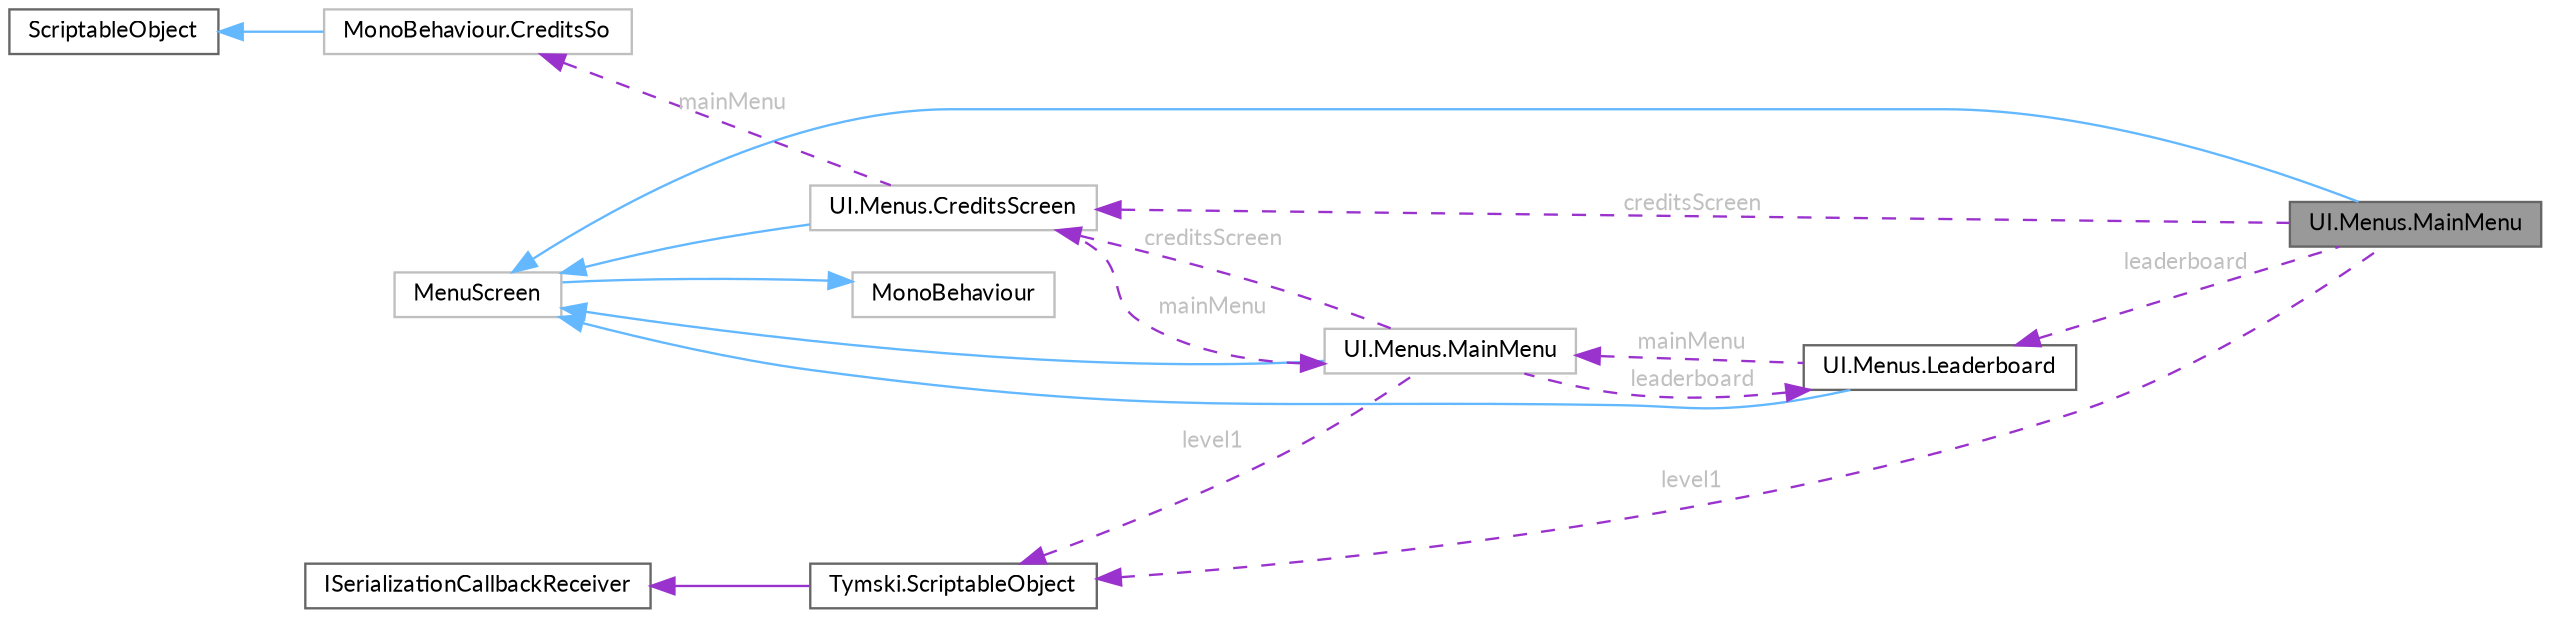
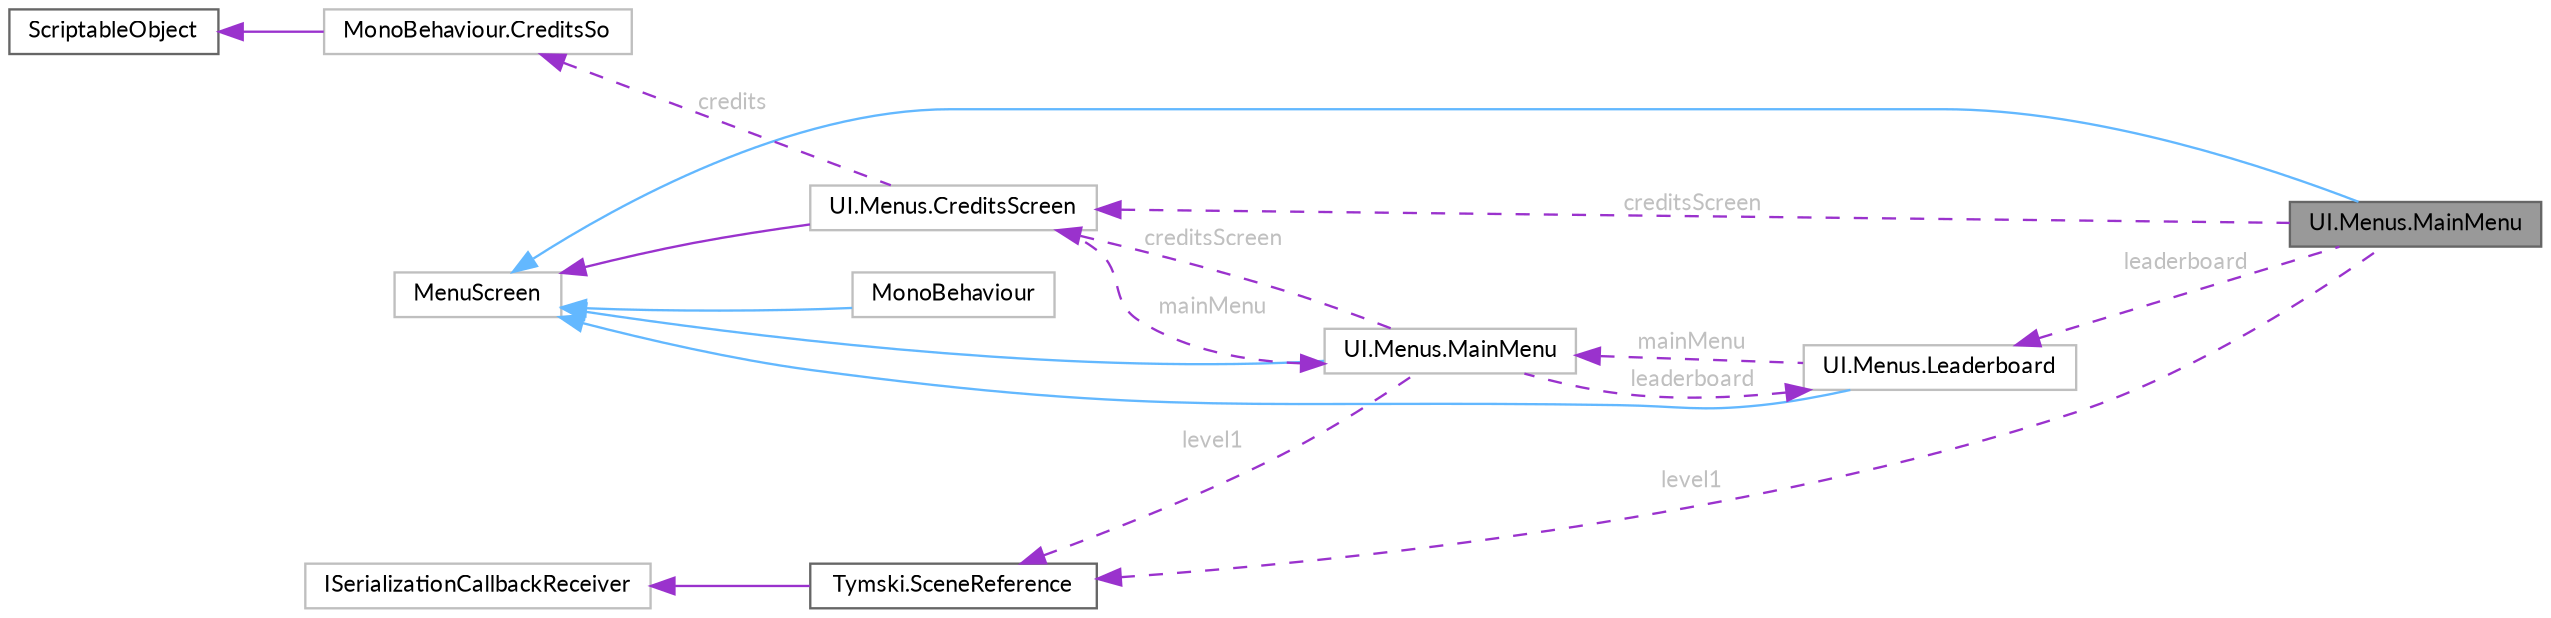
edge "MonoBehaviour.CreditsSo" -> "ScriptableObject": color steelblue1 -> darkorchid3
edge "UI.Menus.CreditsScreen" -> "MonoBehaviour.CreditsSo": label " mainMenu" -> " credits"
edge "UI.Menus.CreditsScreen" -> "MenuScreen": color steelblue1 -> darkorchid3
edge "MenuScreen" -> "MonoBehaviour": reversed
node "UI.Menus.Leaderboard": color gray40 -> grey75
node "ISerializationCallbackReceiver": color gray40 -> grey75
node "Tymski.ScriptableObject": label "Tymski.ScriptableObject" -> "Tymski.SceneReference"
